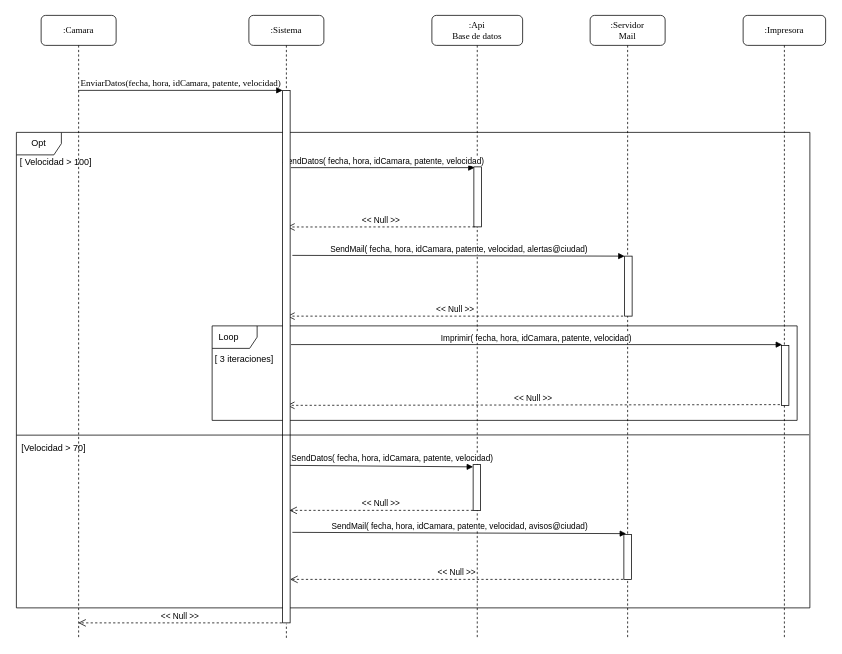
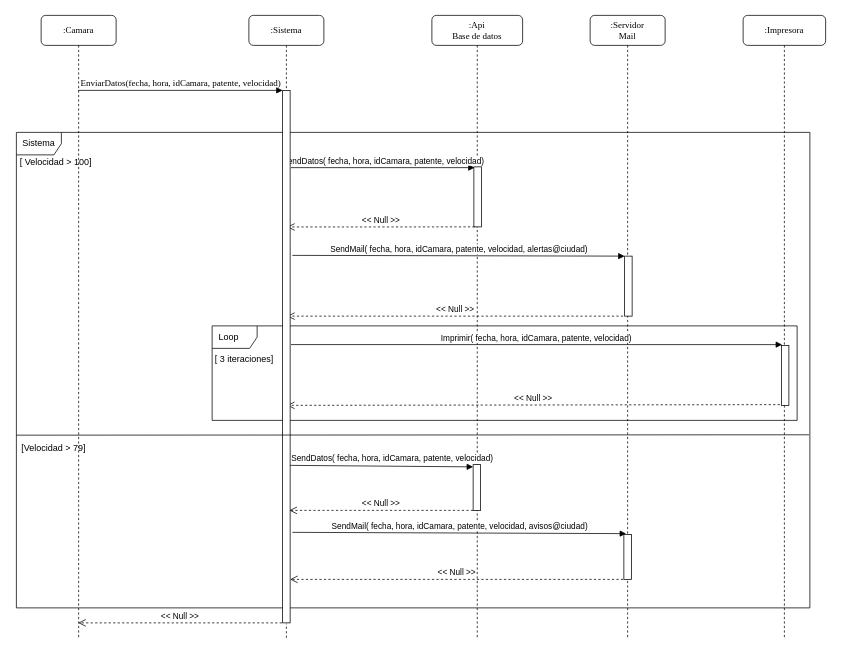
node "Opt": label "Opt" -> "Sistema"
node "[Velocidad > 70]": label "[Velocidad > 70]" -> "[Velocidad > 79]"
